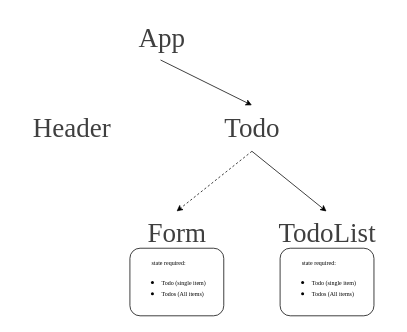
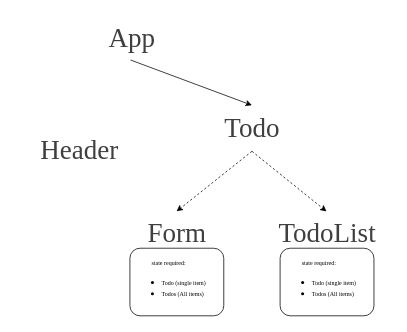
node "App": moved (162, 38) -> (132, 38)
node "Header": moved (72, 128) -> (79, 150)
edge "Todo" -> "TodoList": style solid -> dashed
